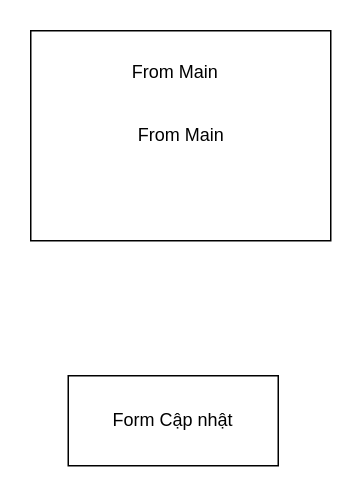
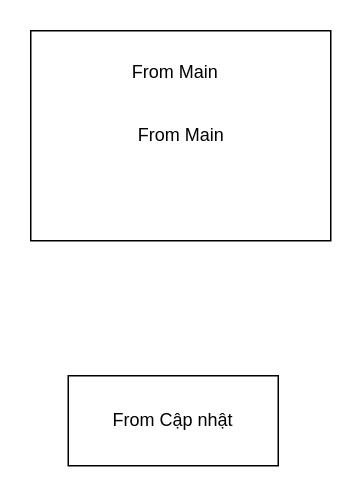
node "Form Cập nhật": label "Form Cập nhật" -> "From Cập nhật"
